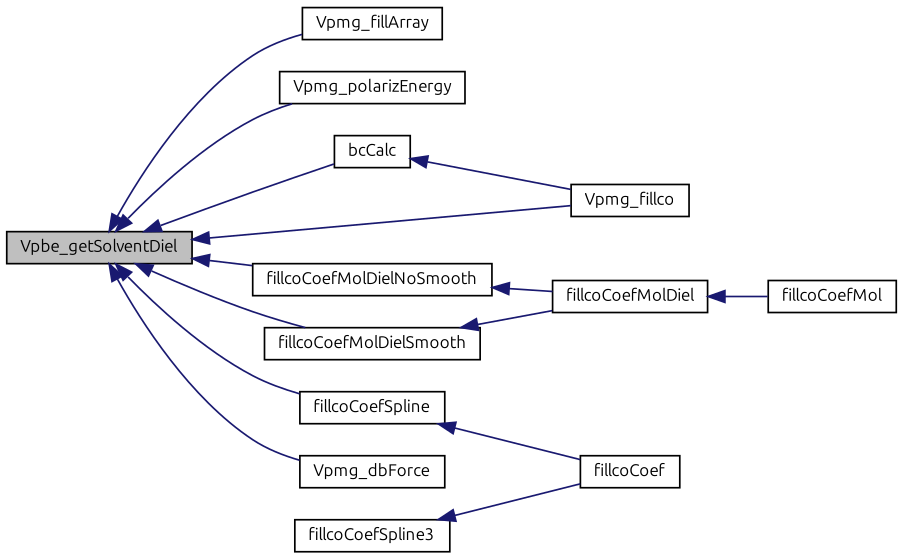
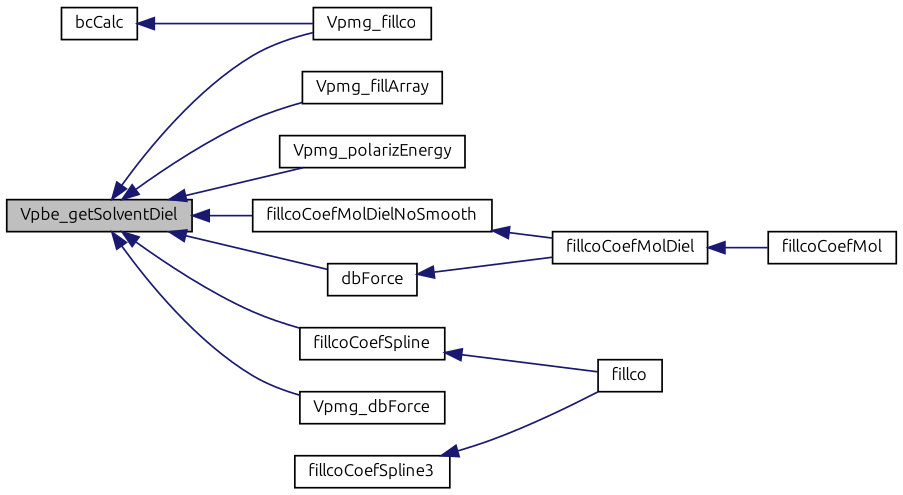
edge "bcCalc" -> "Vpbe_getSolventDiel": removed
node "fillcoCoefMolDielSmooth": label "fillcoCoefMolDielSmooth" -> "dbForce"
node "fillcoCoef": label "fillcoCoef" -> "fillco"
